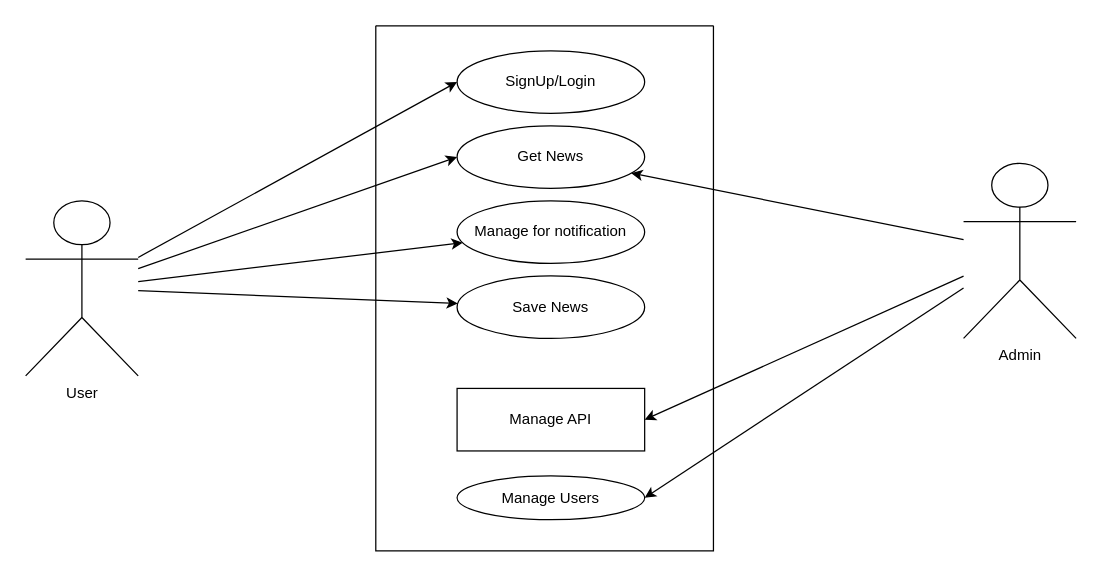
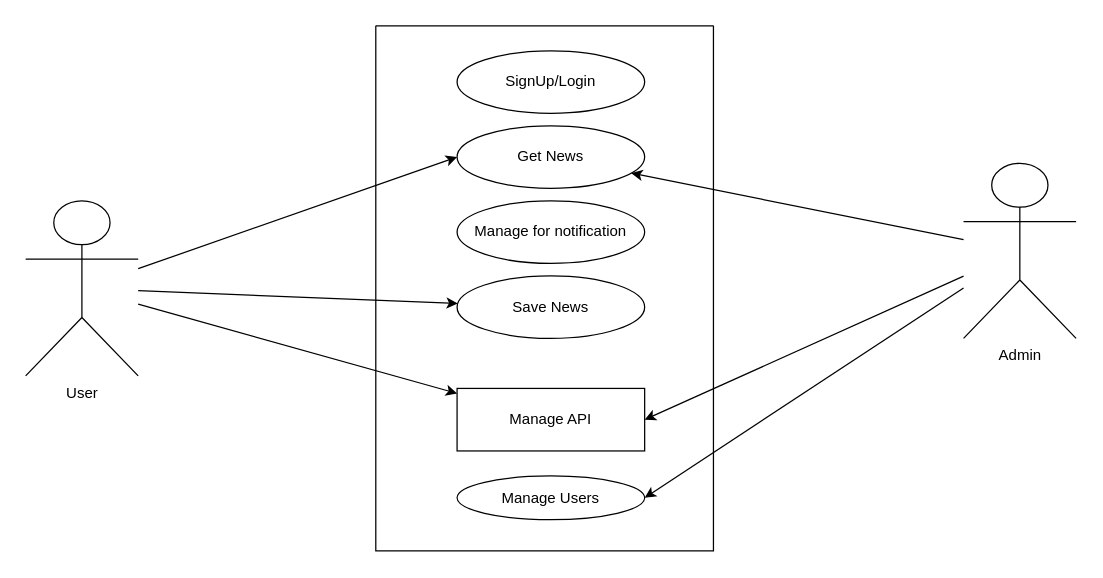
edge "User" -> "SignUp/Login": now "User" -> "Manage API"
edge "User" -> "Manage for notification": removed
